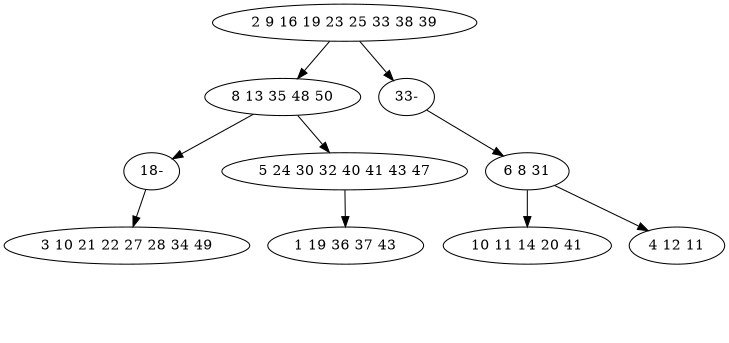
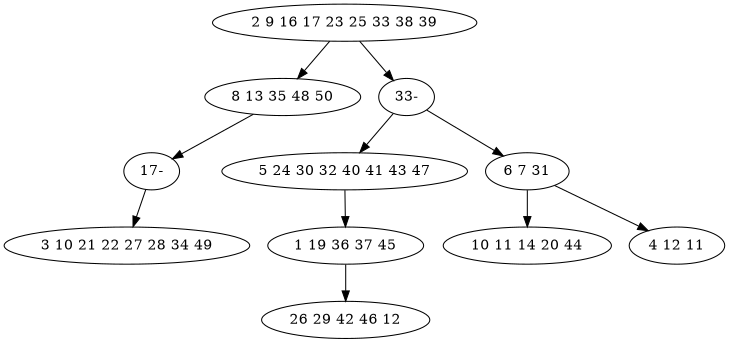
node "2 9 16 19 23 25 33 38 39": label "2 9 16 19 23 25 33 38 39" -> "2 9 16 17 23 25 33 38 39"
edge "8 13 35 48 50" -> "5 24 30 32 40 41 43 47": now "33-" -> "5 24 30 32 40 41 43 47"
node "18-": label "18-" -> "17-"
node "6 8 31": label "6 8 31" -> "6 7 31"
node "1 19 36 37 43": label "1 19 36 37 43" -> "1 19 36 37 45"
node "10 11 14 20 41": label "10 11 14 20 41" -> "10 11 14 20 44"
node "26 29 42 46 12": added
